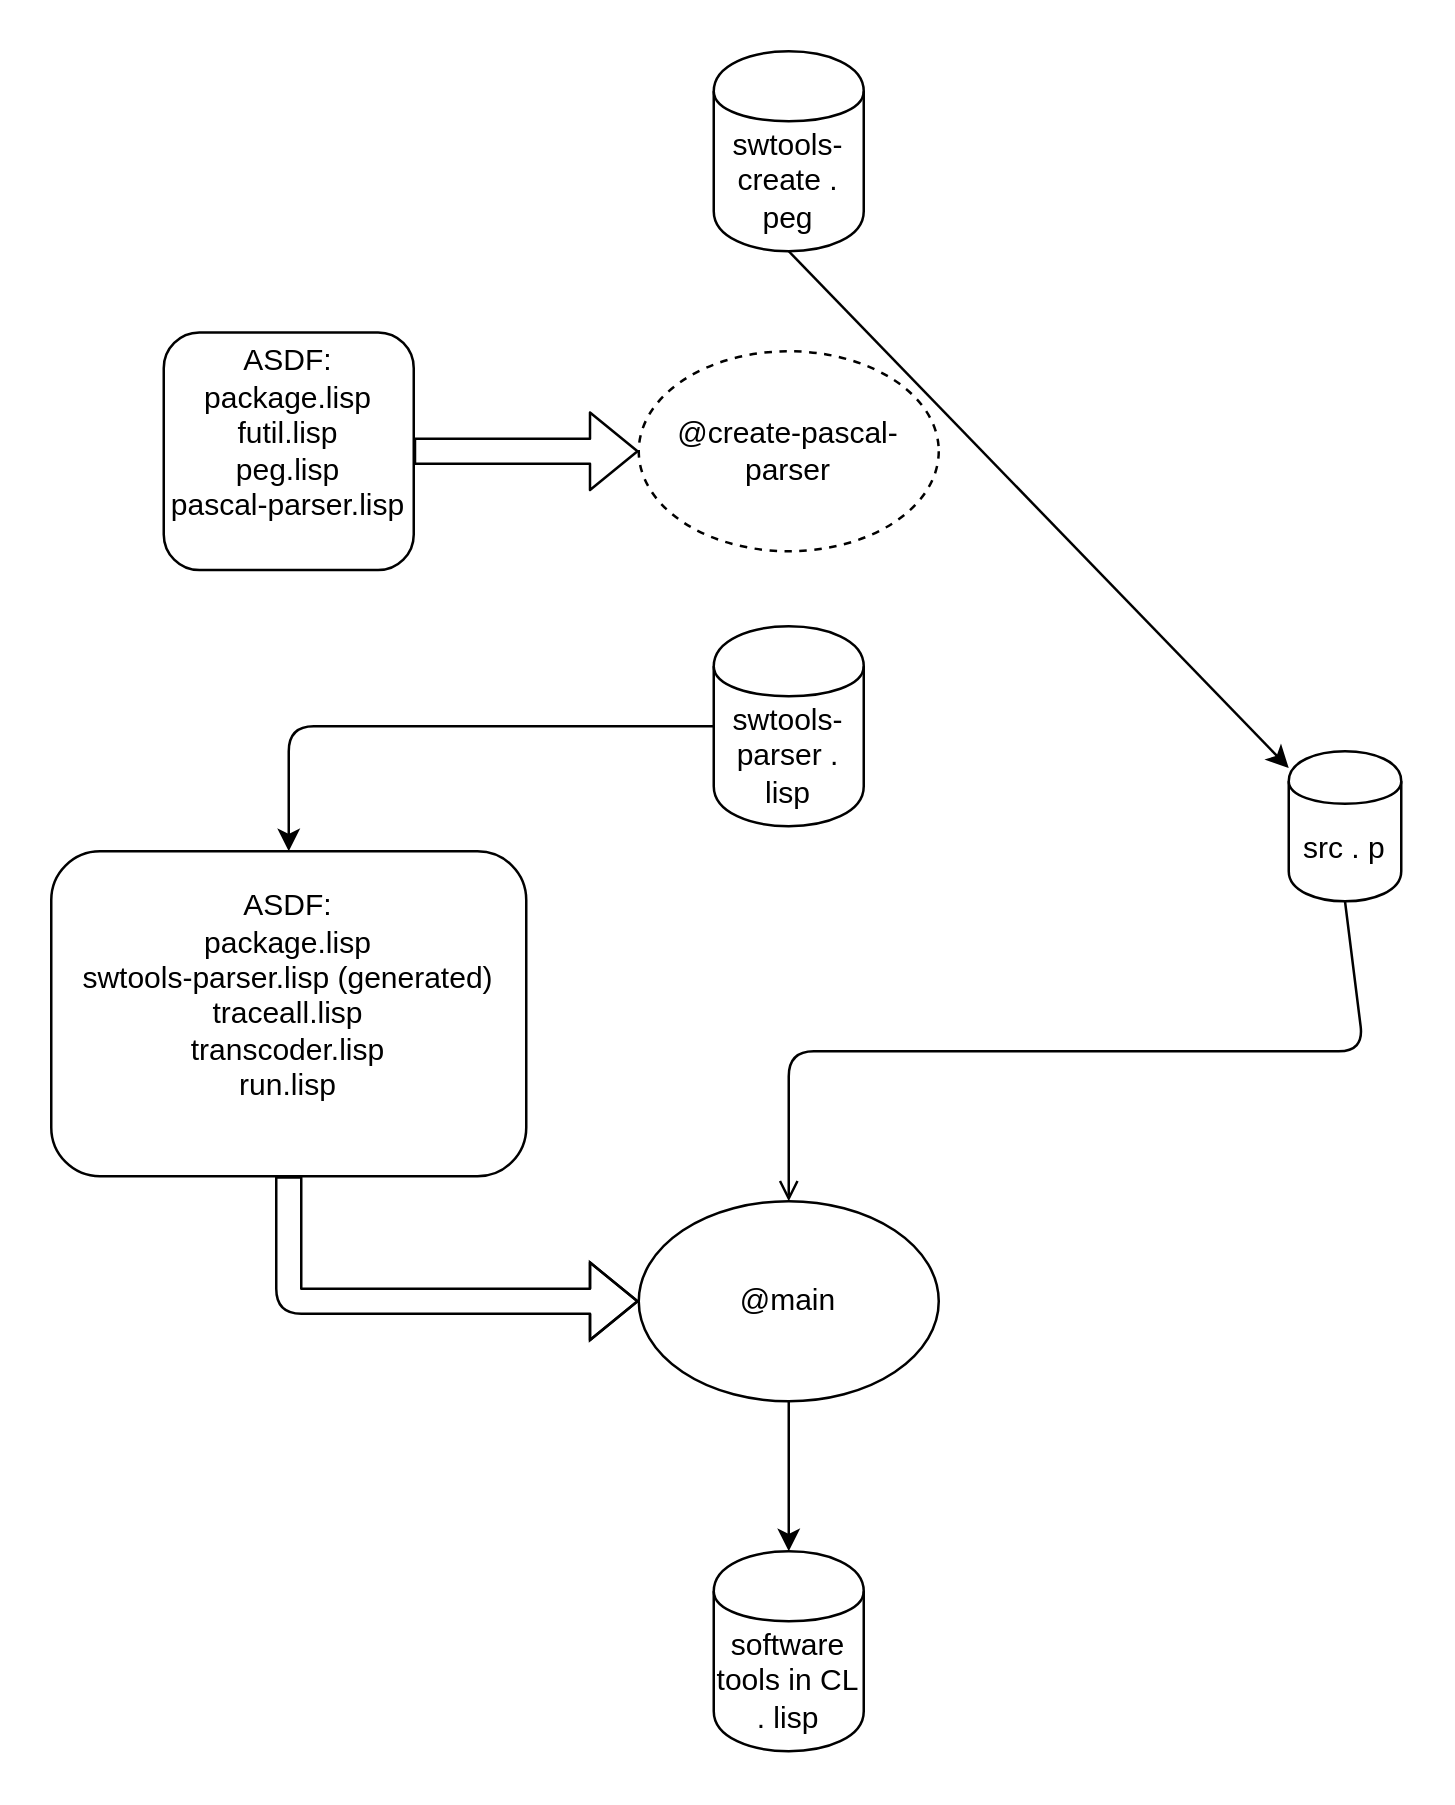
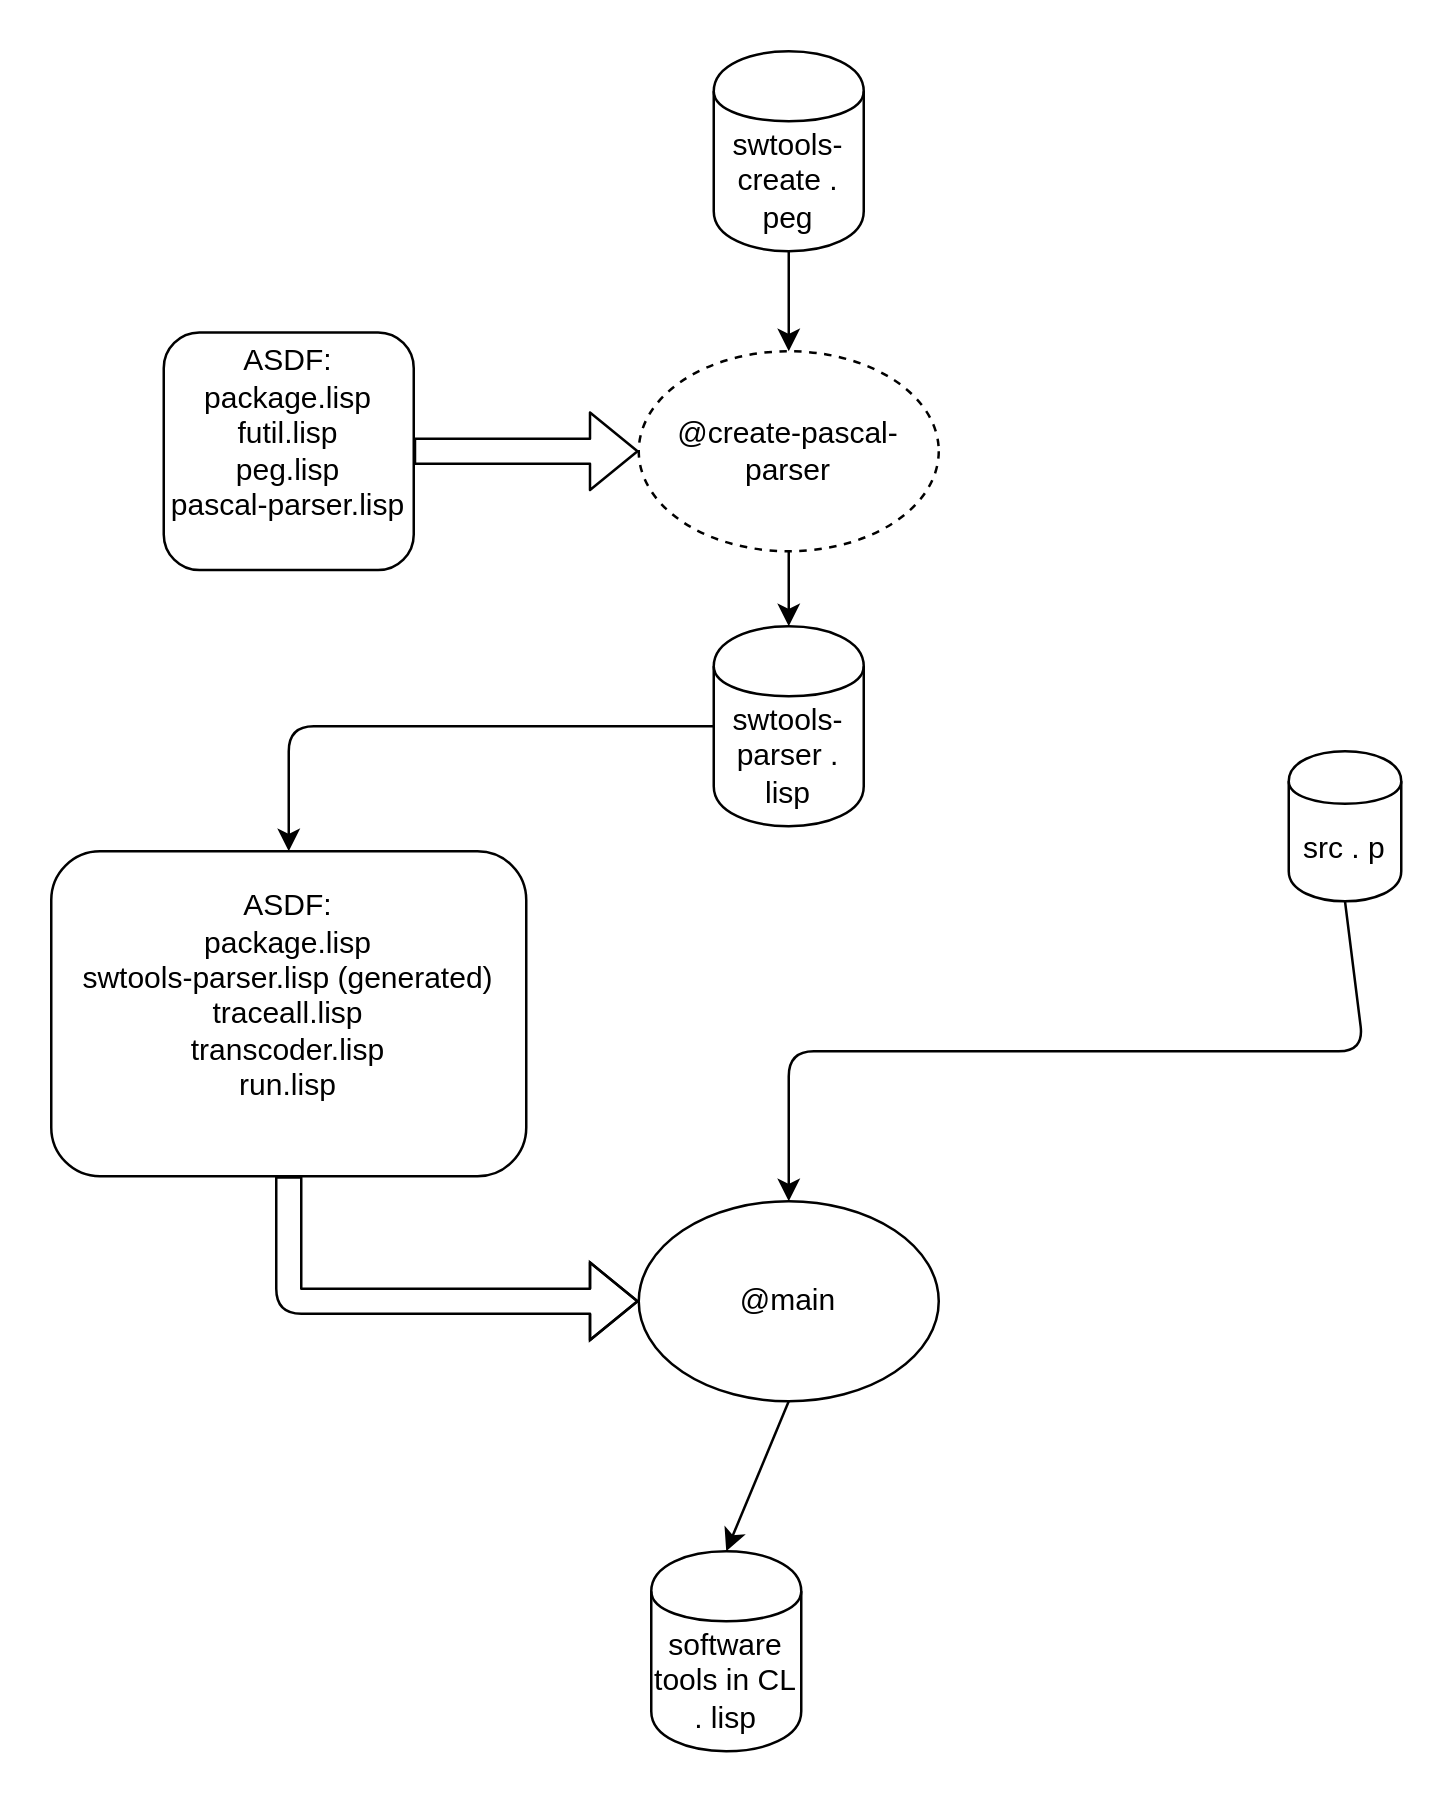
edge "swtools-create . peg" -> "src . p": now "swtools-create . peg" -> "@create-pascal-parser"
edge "@create-pascal-parser" -> "swtools-parser . lisp": added
edge "src . p" -> "@main": arrowhead open -> classic
node "software tools in CL . lisp": moved (789, 1651) -> (726, 1651)
